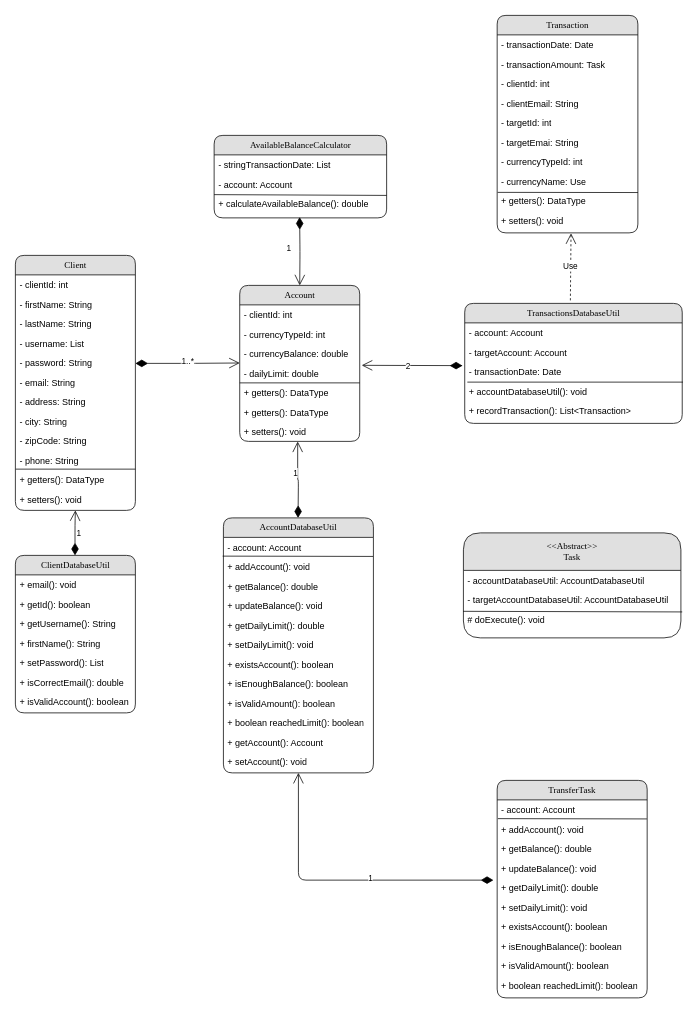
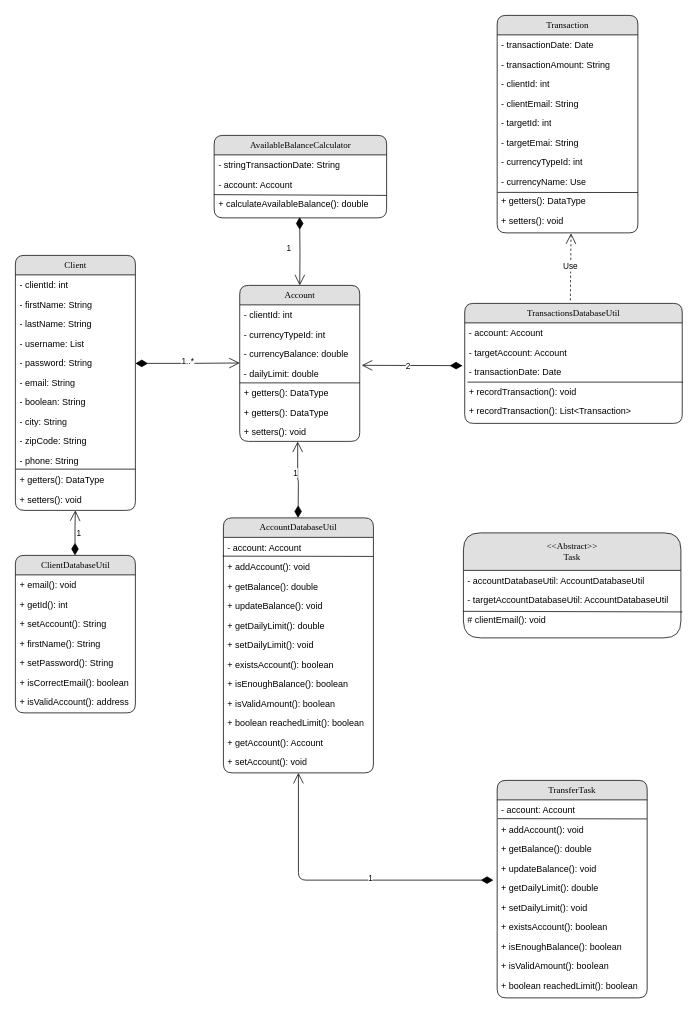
node "- transactionAmount: Task": label "- transactionAmount: Task" -> "- transactionAmount: String"
node "- stringTransactionDate: List": label "- stringTransactionDate: List" -> "- stringTransactionDate: String"
node "+ accountDatabaseUtil(): void": label "+ accountDatabaseUtil(): void" -> "+ recordTransaction(): void"
node "- address: String": label "- address: String" -> "- boolean: String"
node "+ getId(): boolean": label "+ getId(): boolean" -> "+ getId(): int"
node "# doExecute(): void": label "# doExecute(): void" -> "# clientEmail(): void"
node "+ getUsername(): String": label "+ getUsername(): String" -> "+ setAccount(): String"
node "+ setPassword(): List": label "+ setPassword(): List" -> "+ setPassword(): String"
node "+ isCorrectEmail(): double": label "+ isCorrectEmail(): double" -> "+ isCorrectEmail(): boolean"
node "+ isValidAccount(): boolean": label "+ isValidAccount(): boolean" -> "+ isValidAccount(): address"
